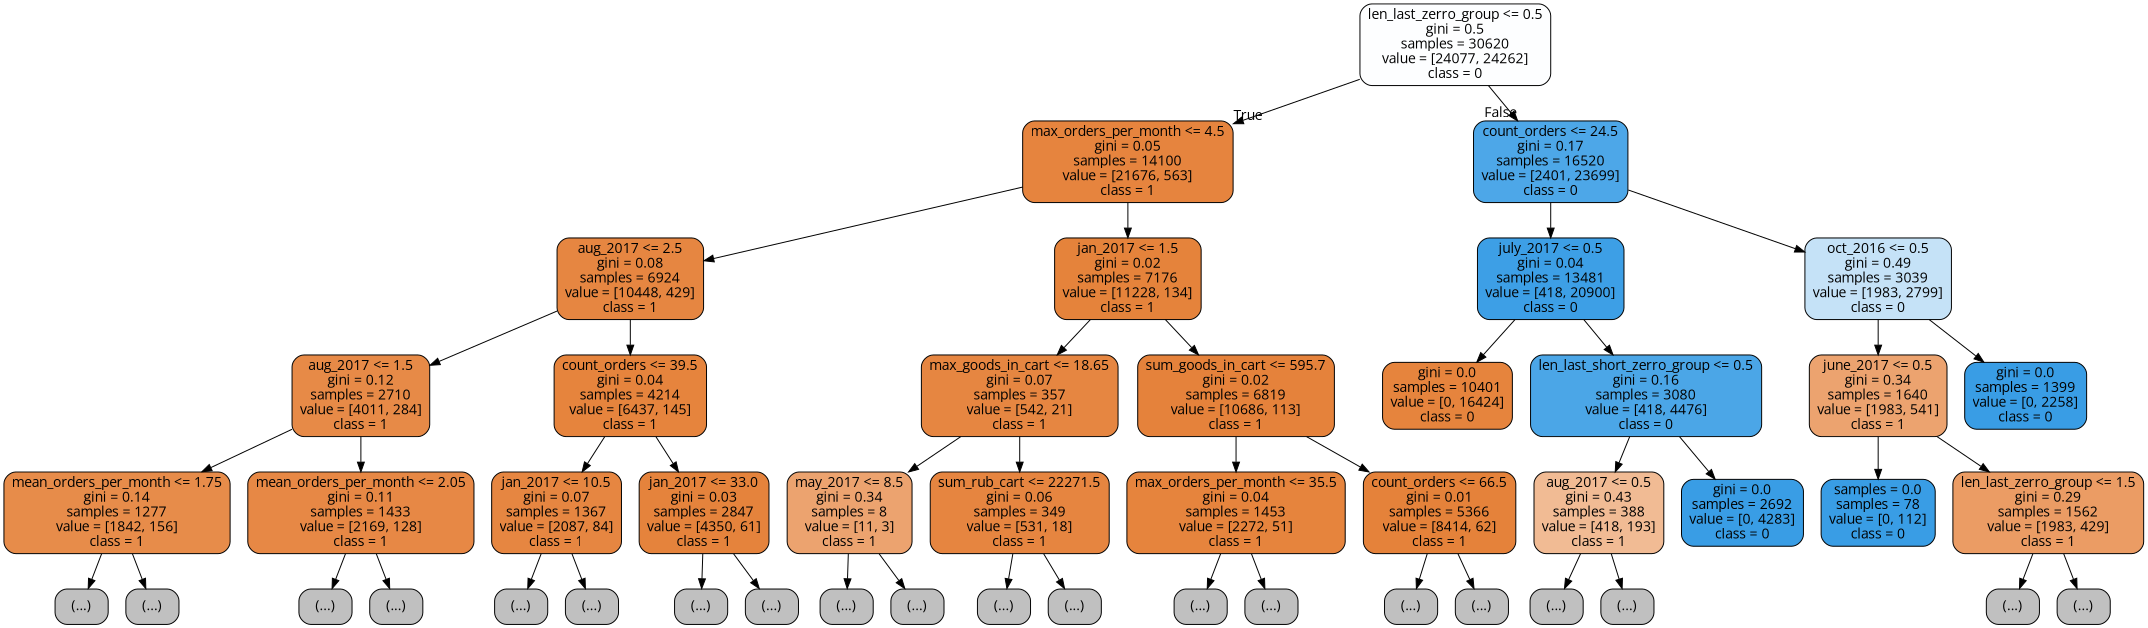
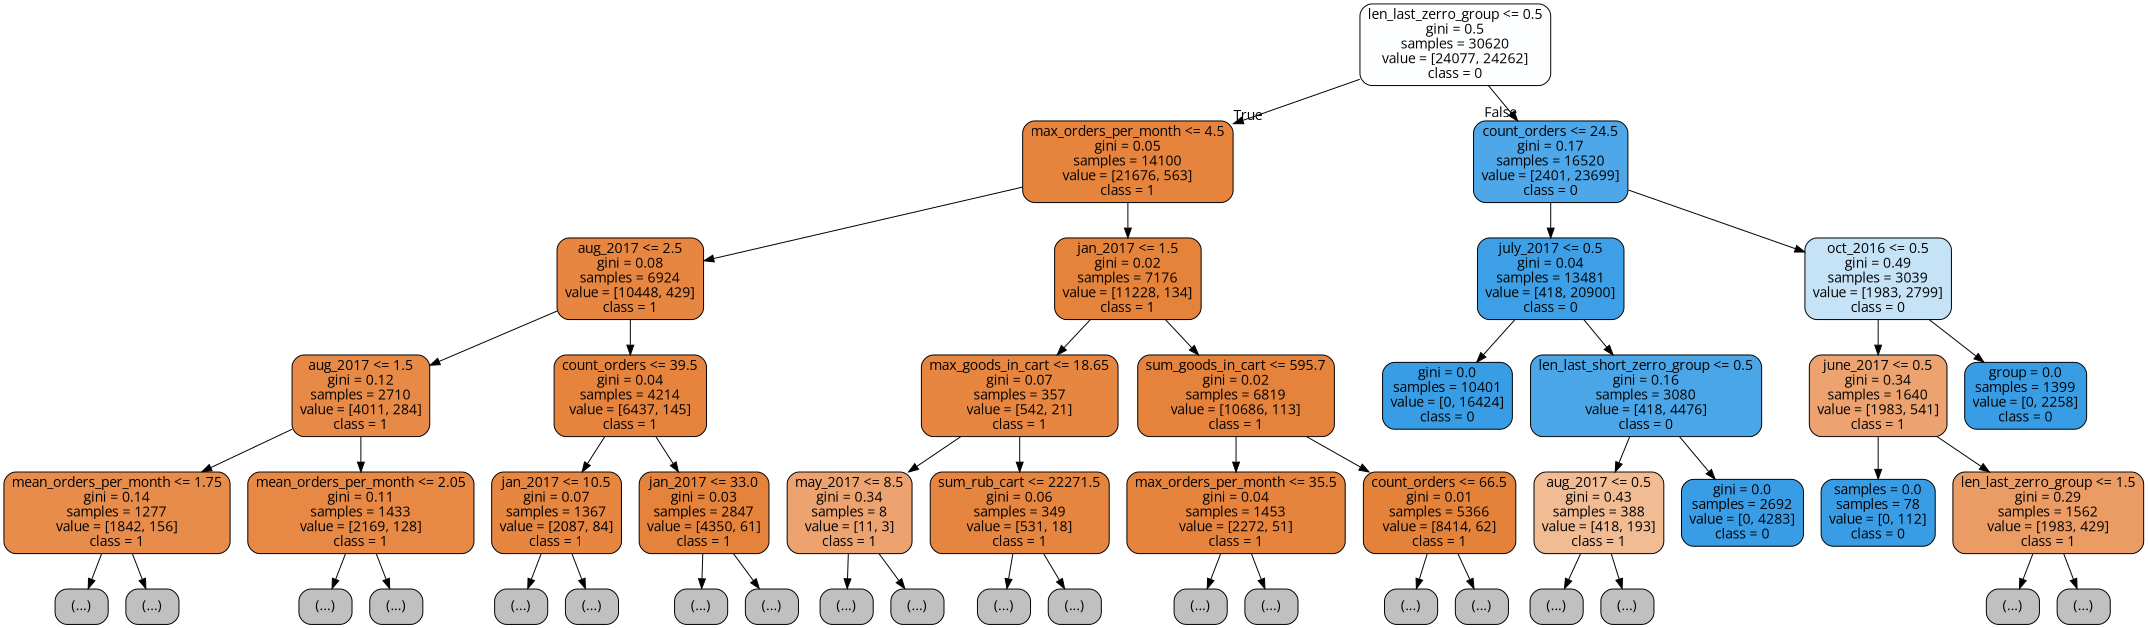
node "gini = 0.0 samples = 10401 value = [0, 16424] class = 0": fillcolor #e6843d -> #399de5
node "gini = 0.0 samples = 1399 value = [0, 2258] class = 0": label "gini = 0.0 samples = 1399 value = [0, 2258] class = 0" -> "group = 0.0 samples = 1399 value = [0, 2258] class = 0"
